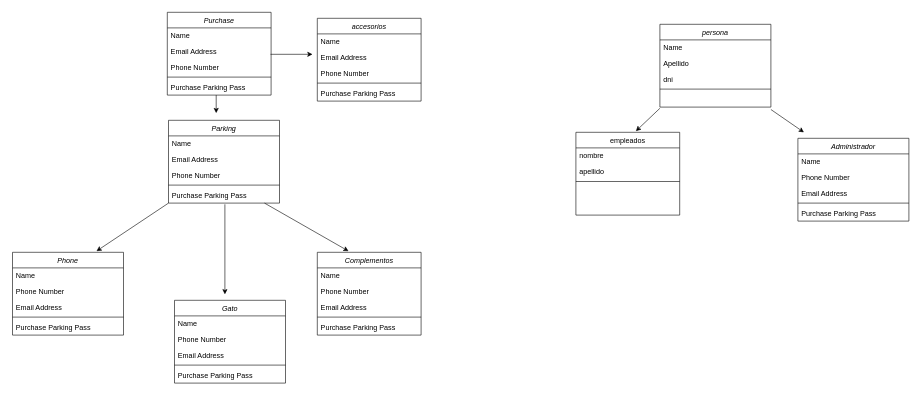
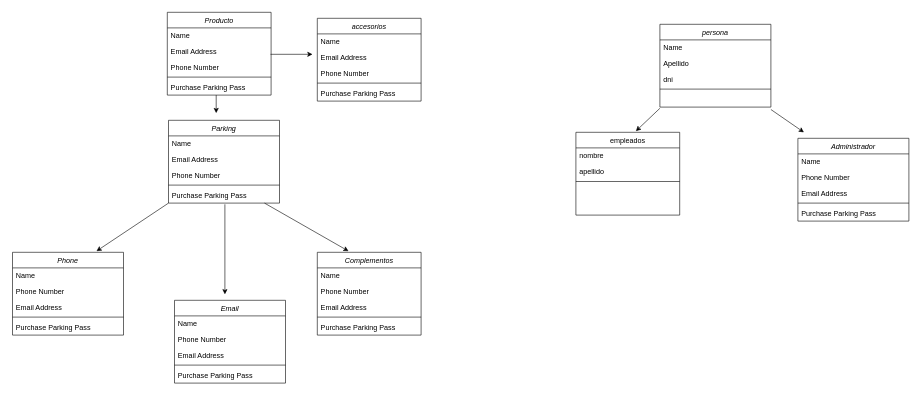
node "Purchase": label "Purchase" -> "Producto"
node "Gato": label "Gato" -> "Email"
